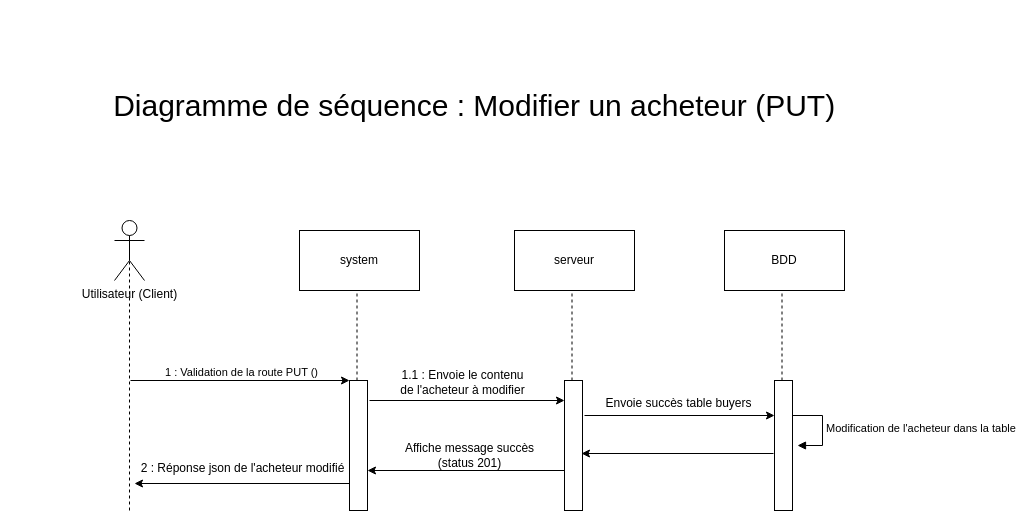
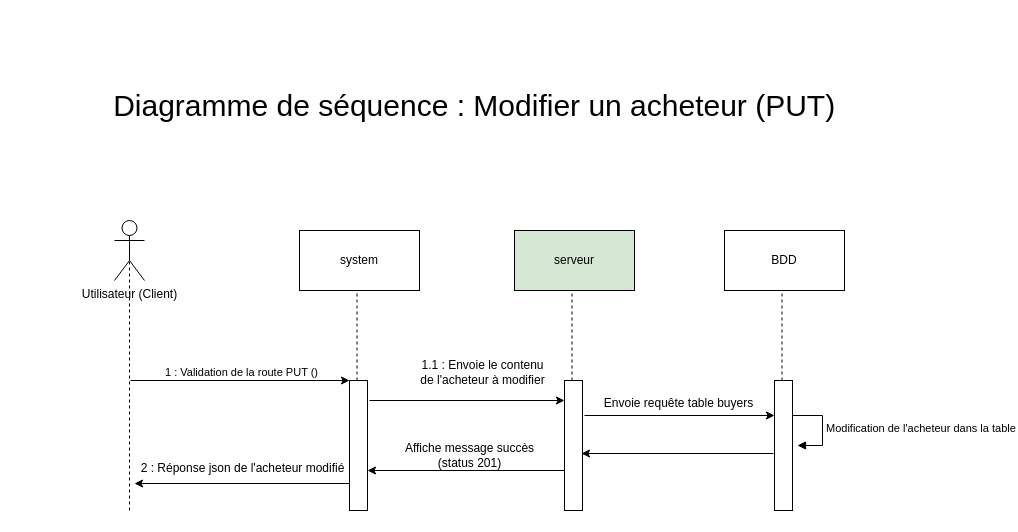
node "serveur": fillcolor #ffffff -> #d5e8d4
node "1.1 : Envoie le contenu de l'acheteur à modifier": moved (463, 383) -> (483, 373)
node "Envoie succès table buyers": label "Envoie succès table buyers" -> "Envoie requête table buyers"
